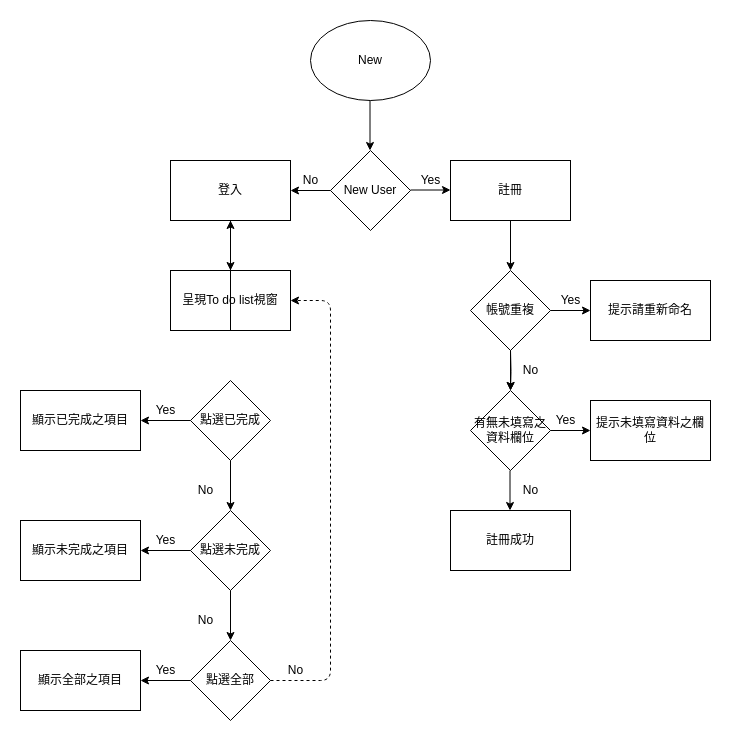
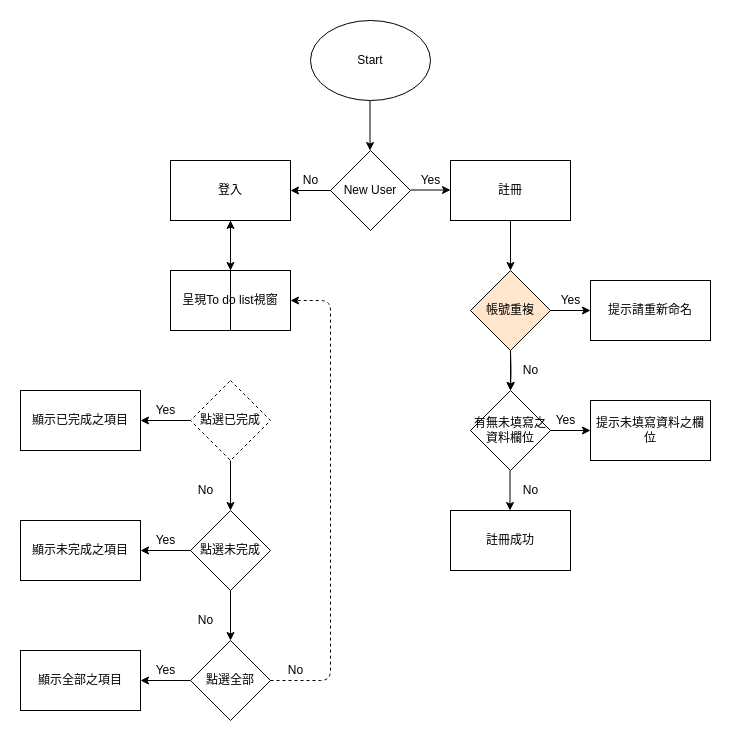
node "New": label "New" -> "Start"
node "帳號重複": fillcolor #ffffff -> #ffe6cc
node "點選已完成": style solid -> dashed
